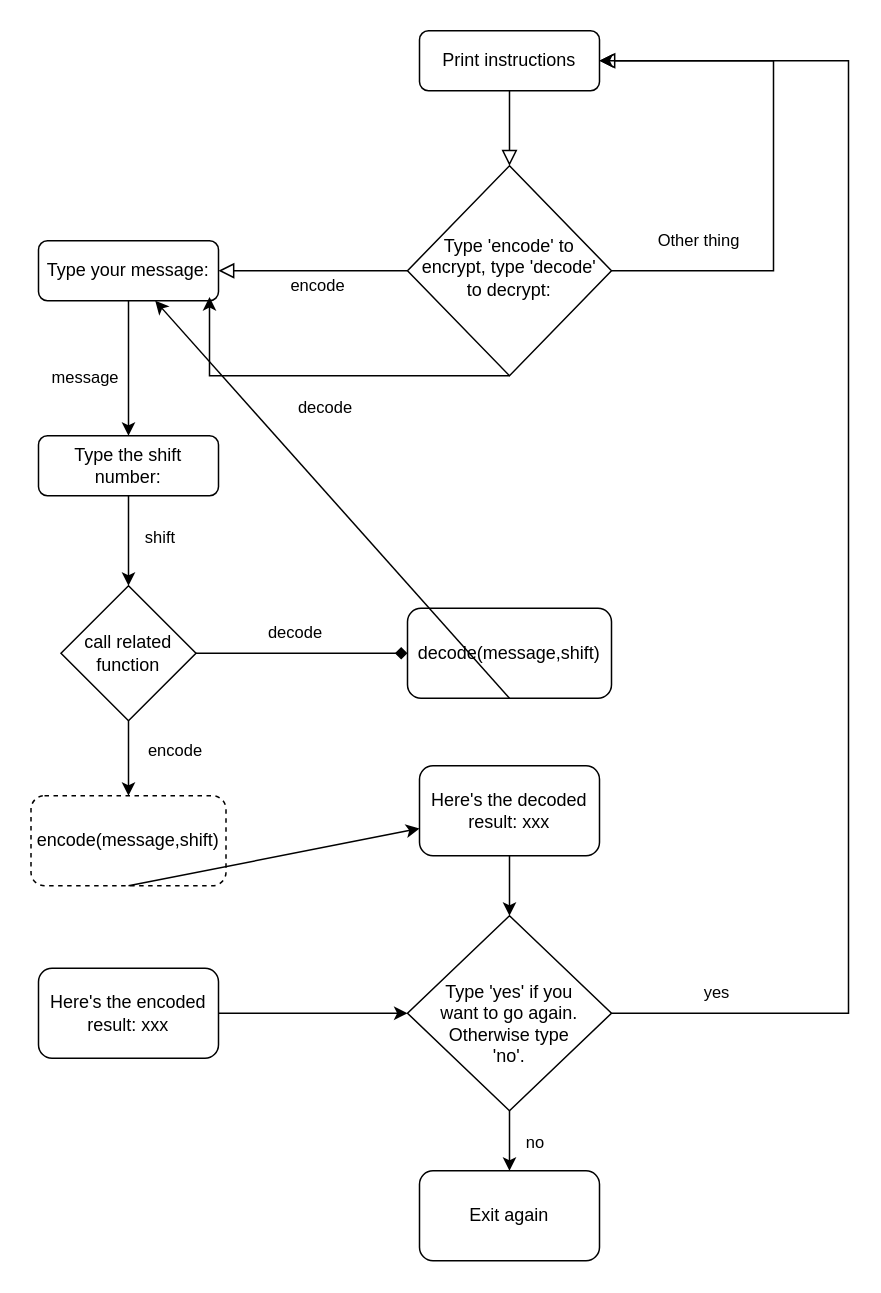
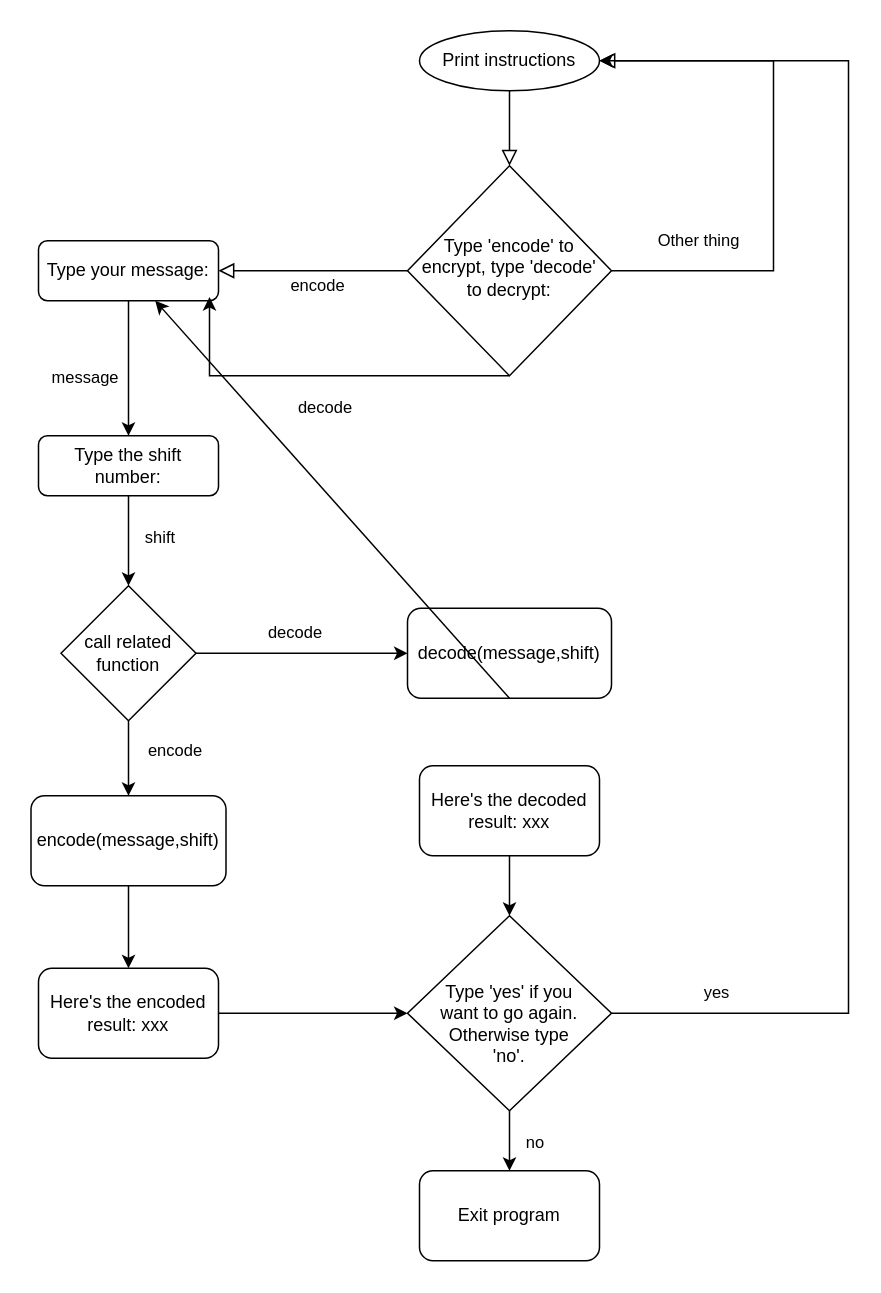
node "Print instructions": shape rounded rectangle -> ellipse
edge "call related function" -> "decode(message,shift)": arrowhead diamond -> classic
node "encode(message,shift)": style dashed -> solid
edge "encode(message,shift)" -> "Here's the decoded result: xxx": now "encode(message,shift)" -> "Here's the encoded result: xxx"
node "Exit again": label "Exit again" -> "Exit program"
